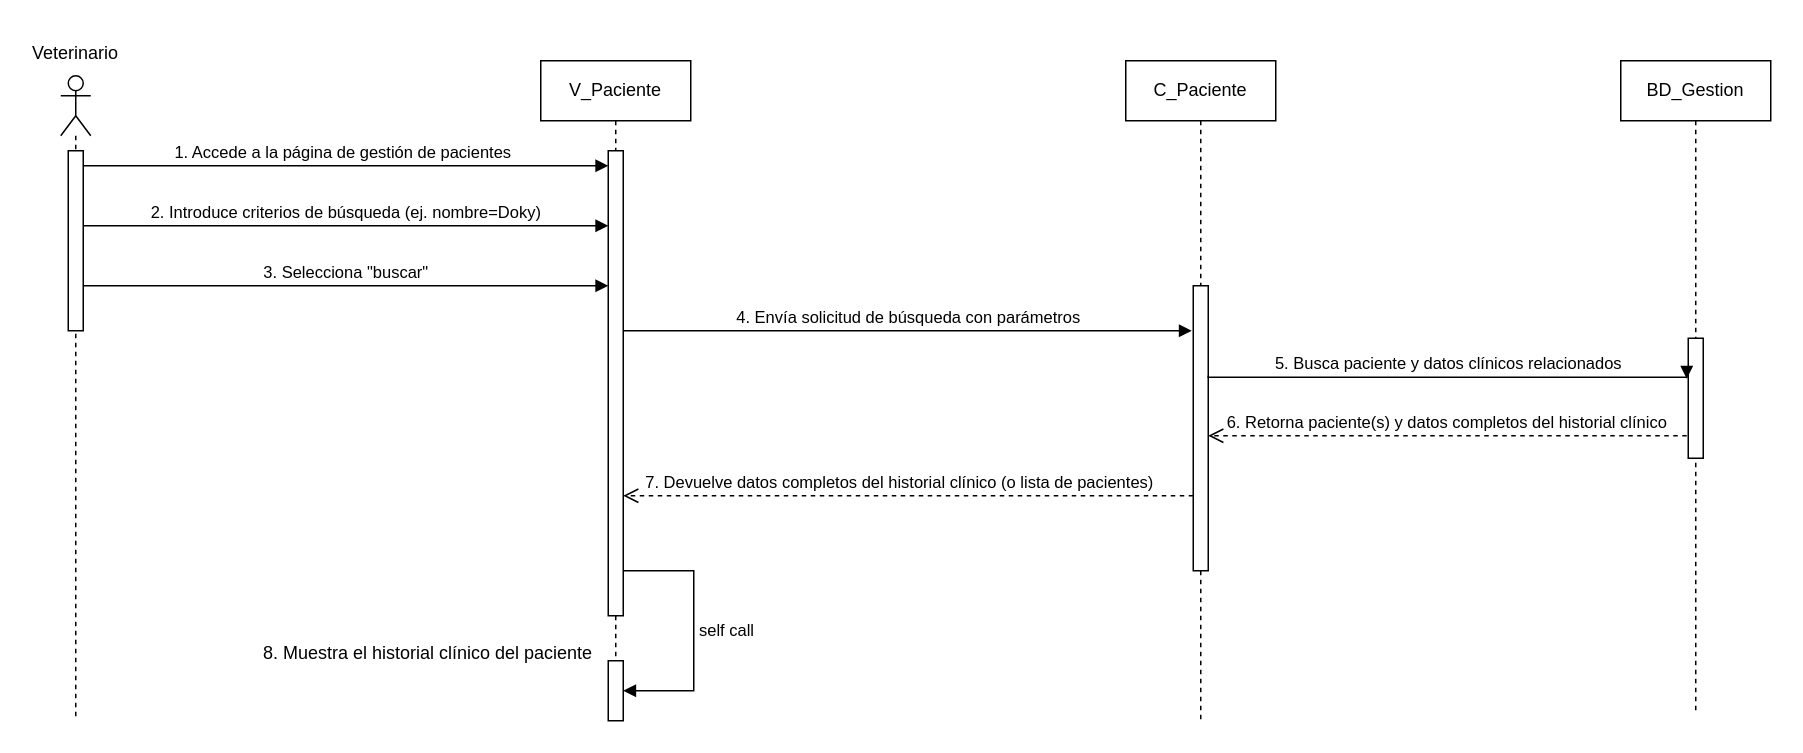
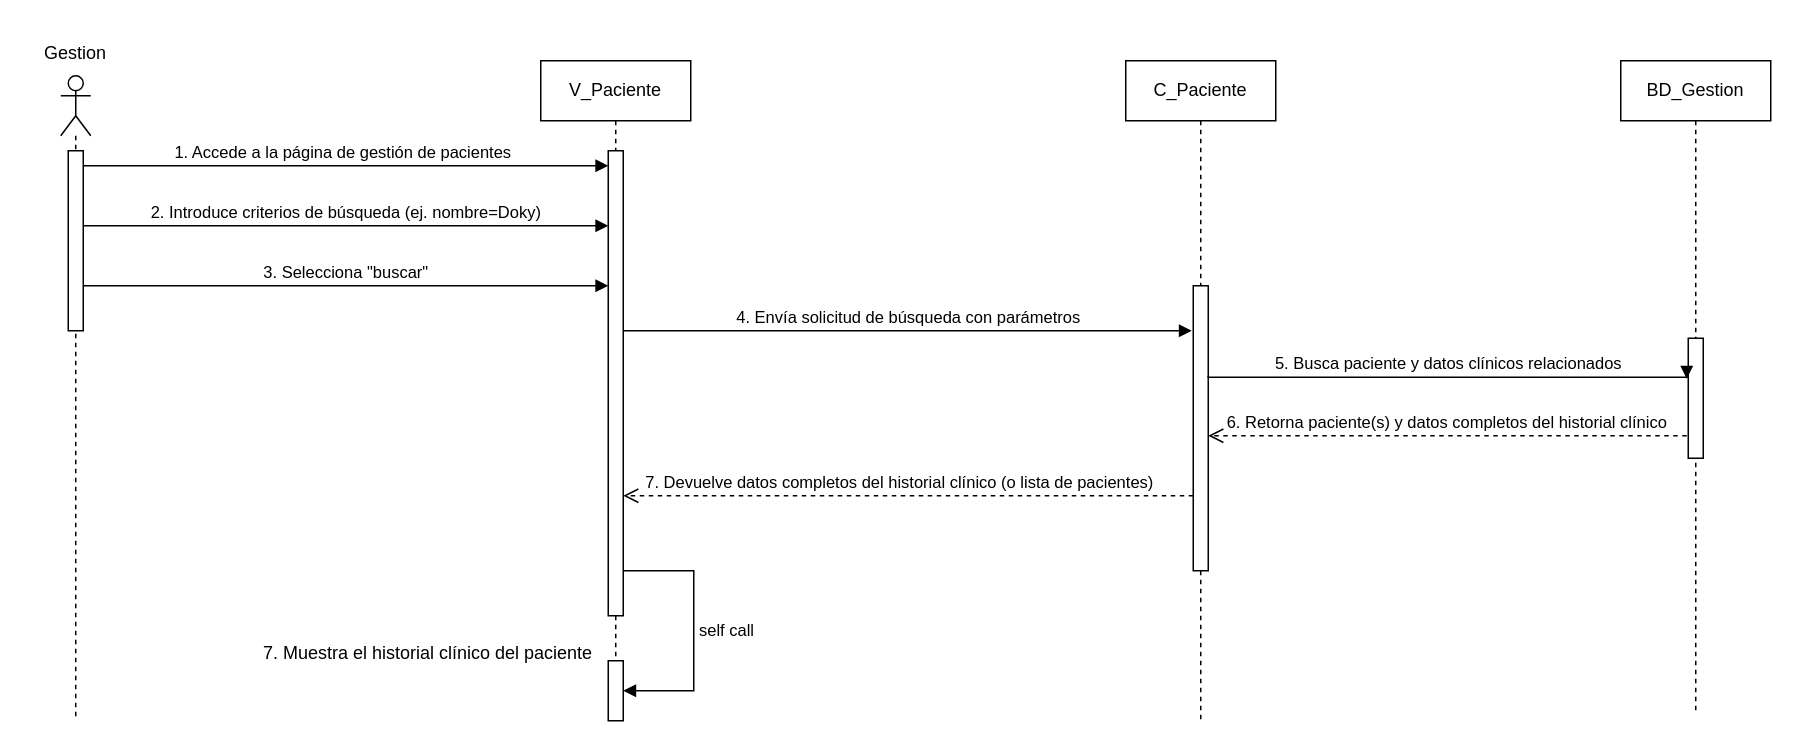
node "Veterinario": label "Veterinario" -> "Gestion"
node "8. Muestra el historial clínico del paciente": label "8. Muestra el historial clínico del paciente" -> "7. Muestra el historial clínico del paciente"
